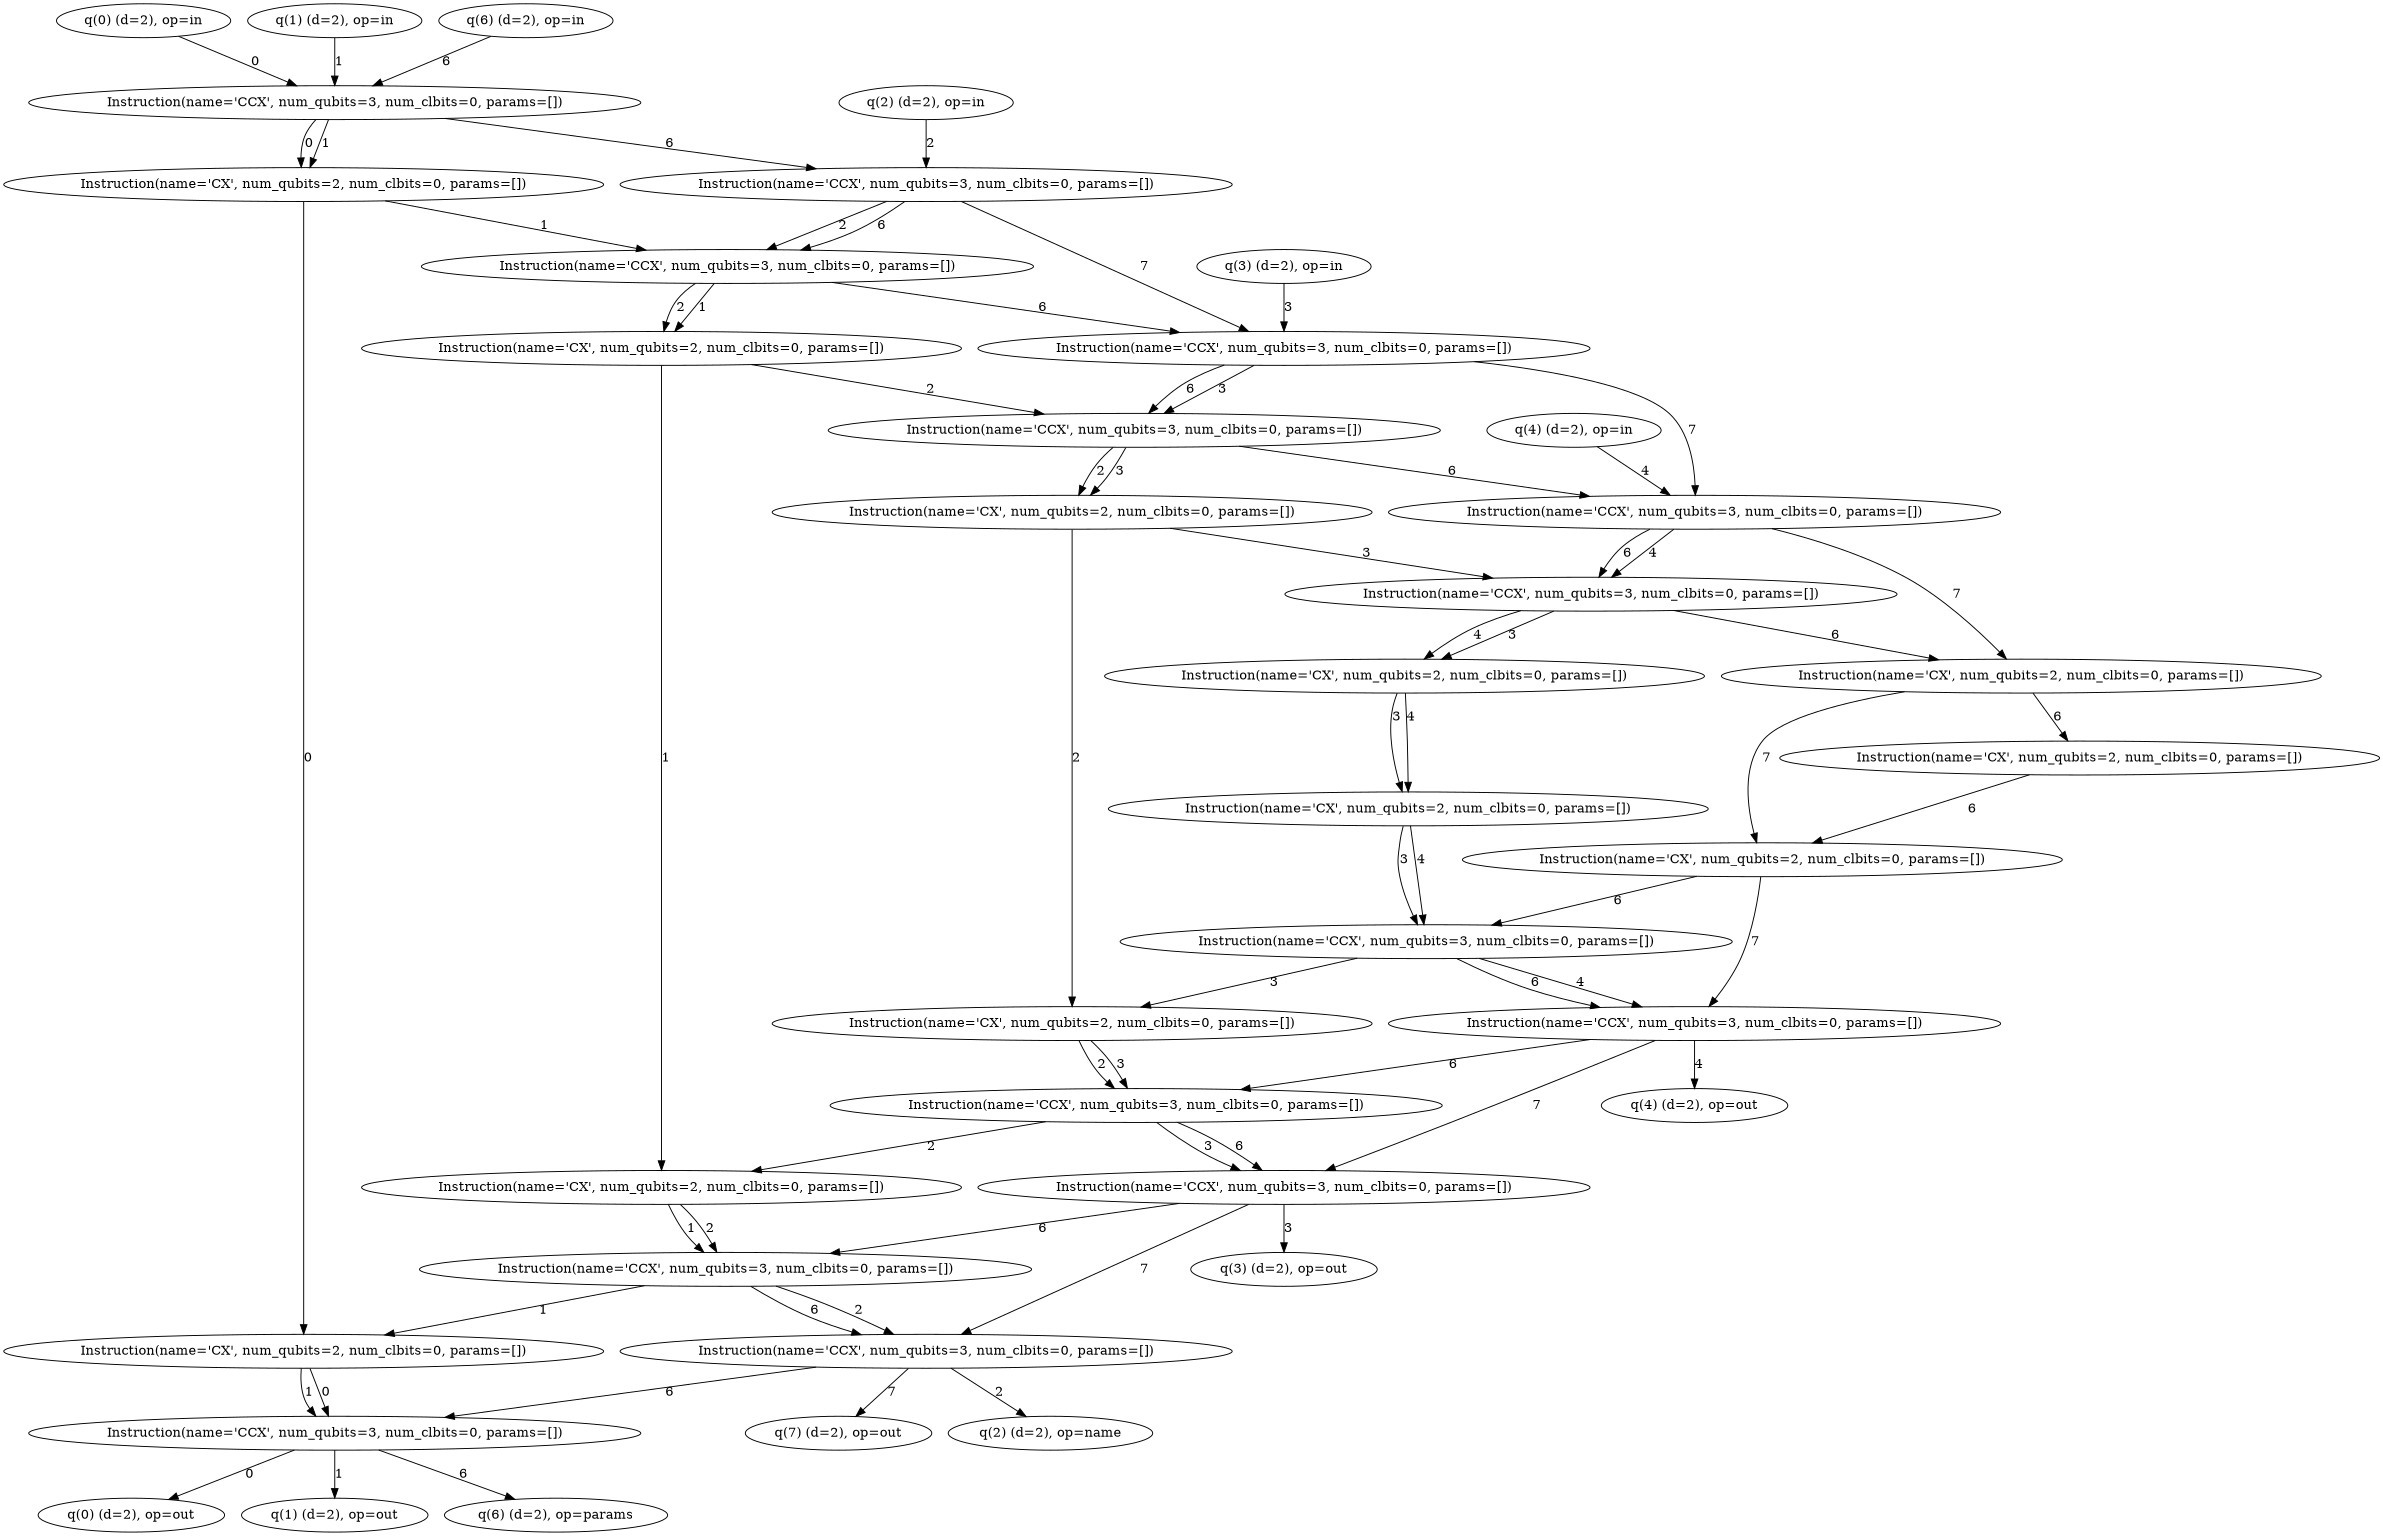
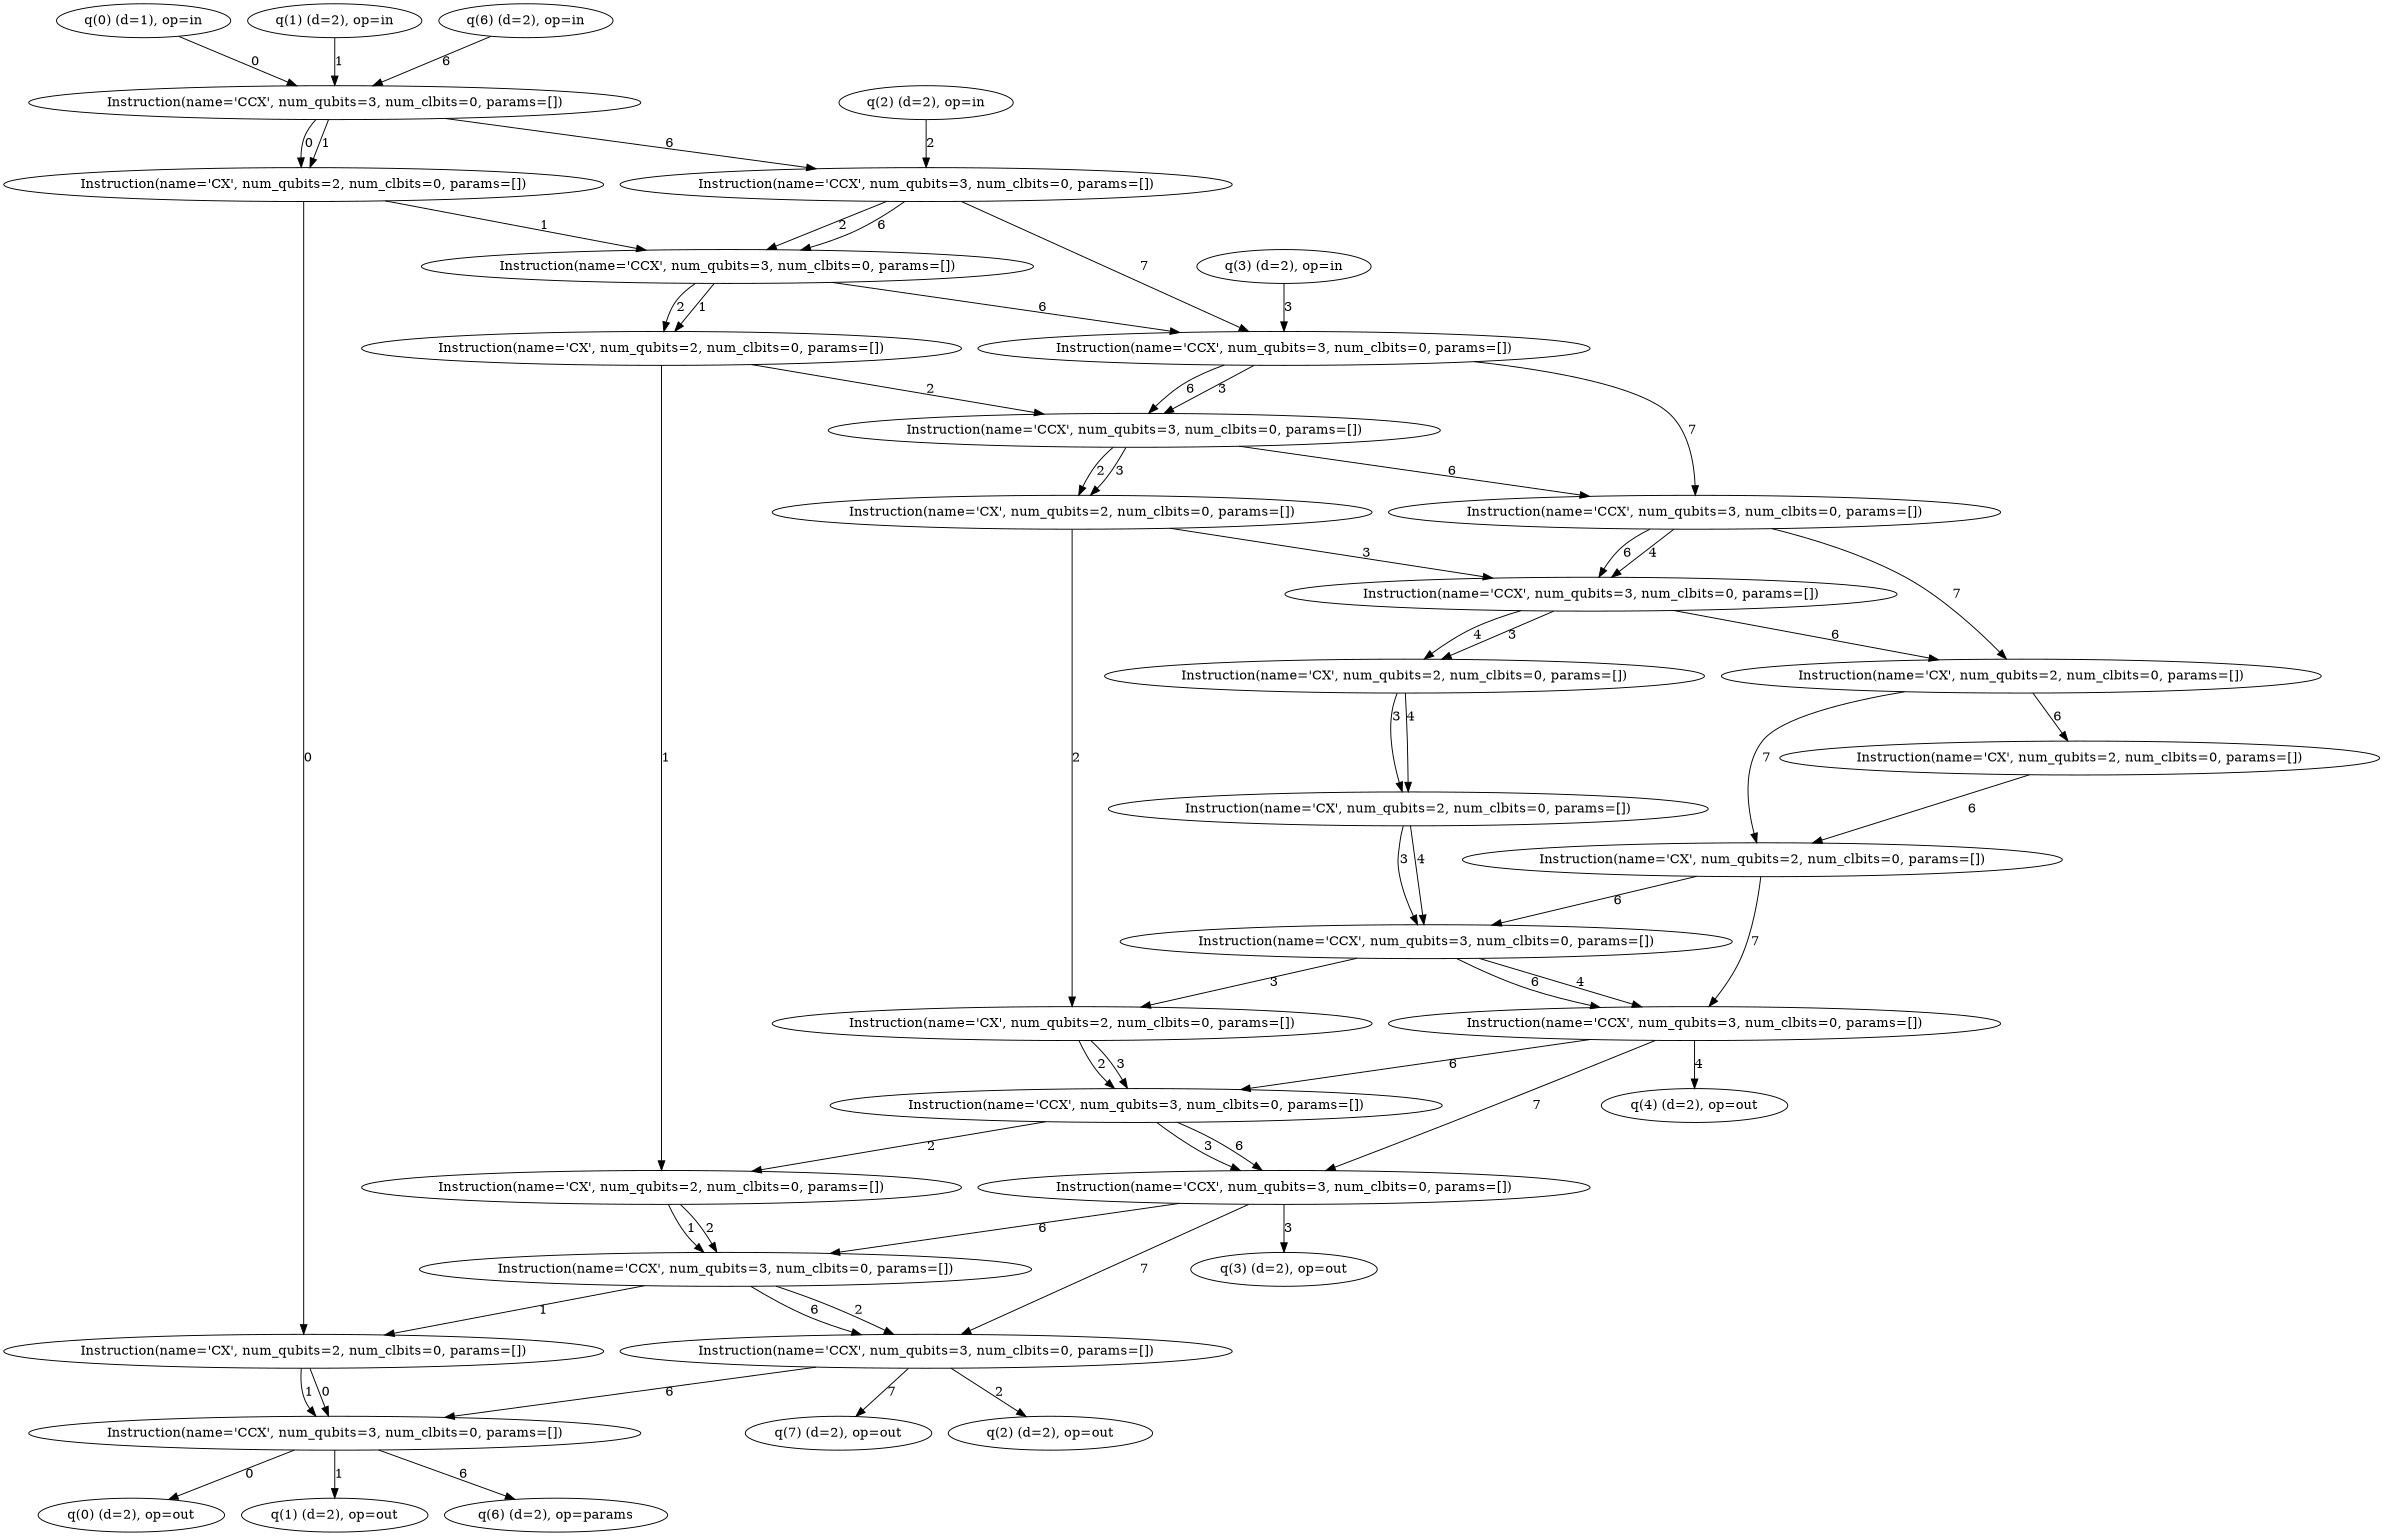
node "q(0) (d=2), op=in": label "q(0) (d=2), op=in" -> "q(0) (d=1), op=in"
node "q(4) (d=2), op=in": removed
node "q(2) (d=2), op=name": label "q(2) (d=2), op=name" -> "q(2) (d=2), op=out"
